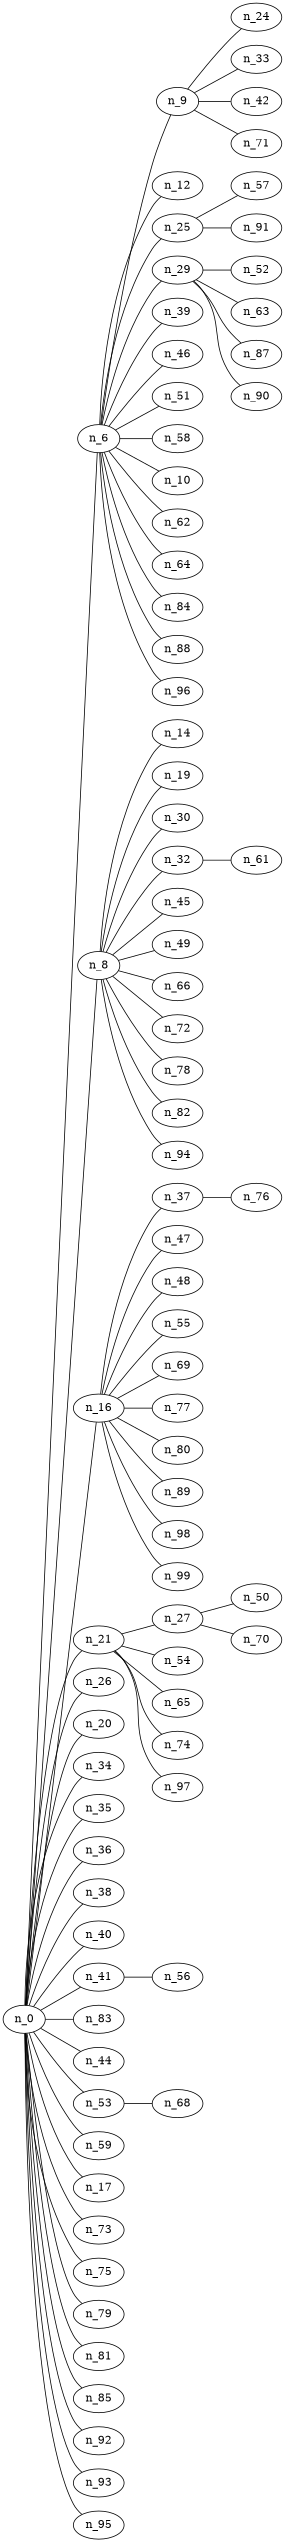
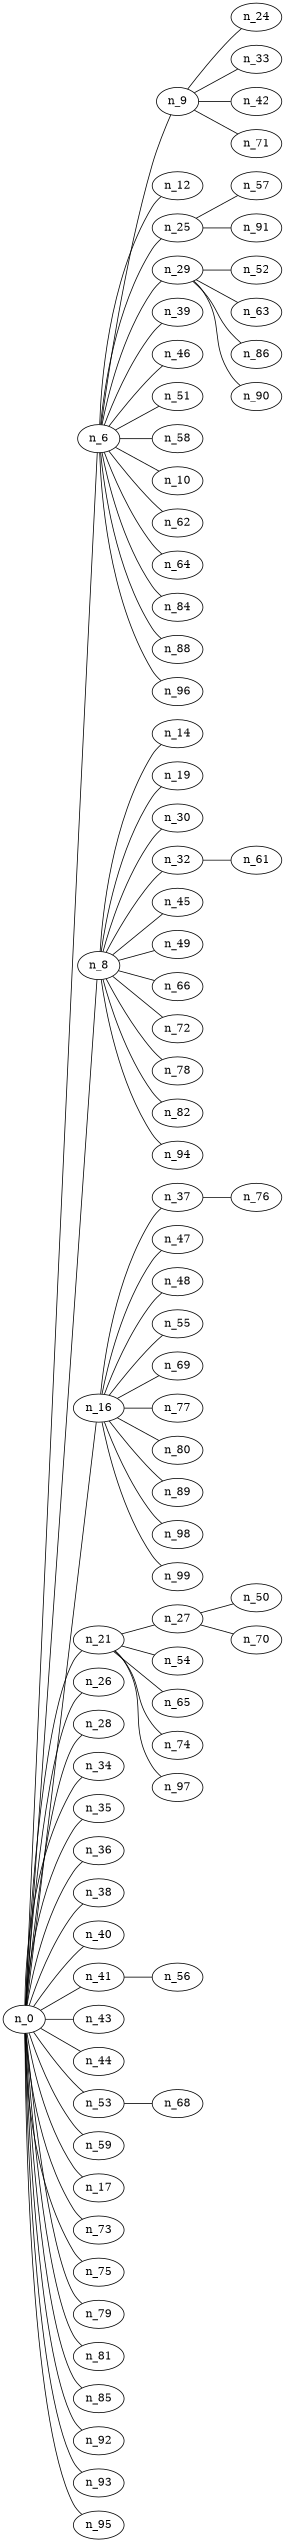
node "n_87": label "n_87" -> "n_86"
node "n_20": label "n_20" -> "n_28"
node "n_83": label "n_83" -> "n_43"
